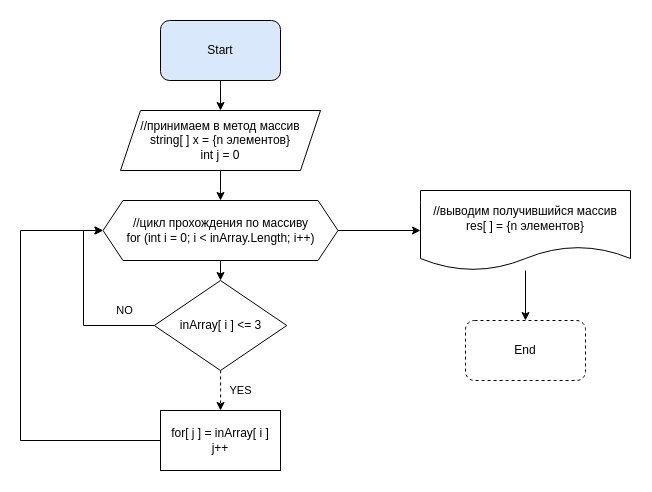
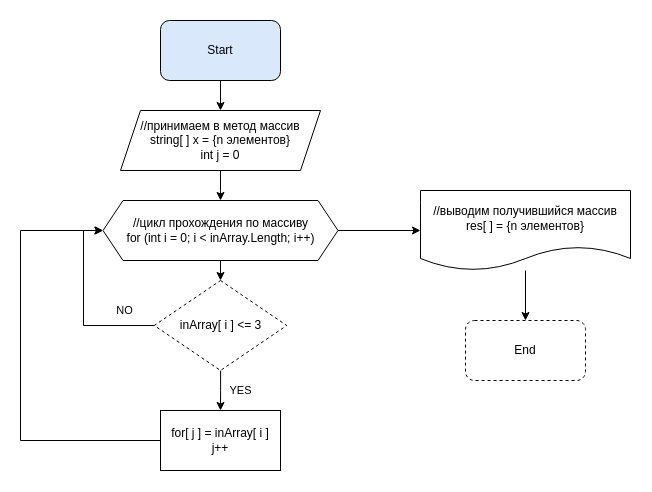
node "inArray[ i ] <= 3": style solid -> dashed
edge "inArray[ i ] <= 3" -> "for[ j ] = inArray[ i ] j++": style dashed -> solid
